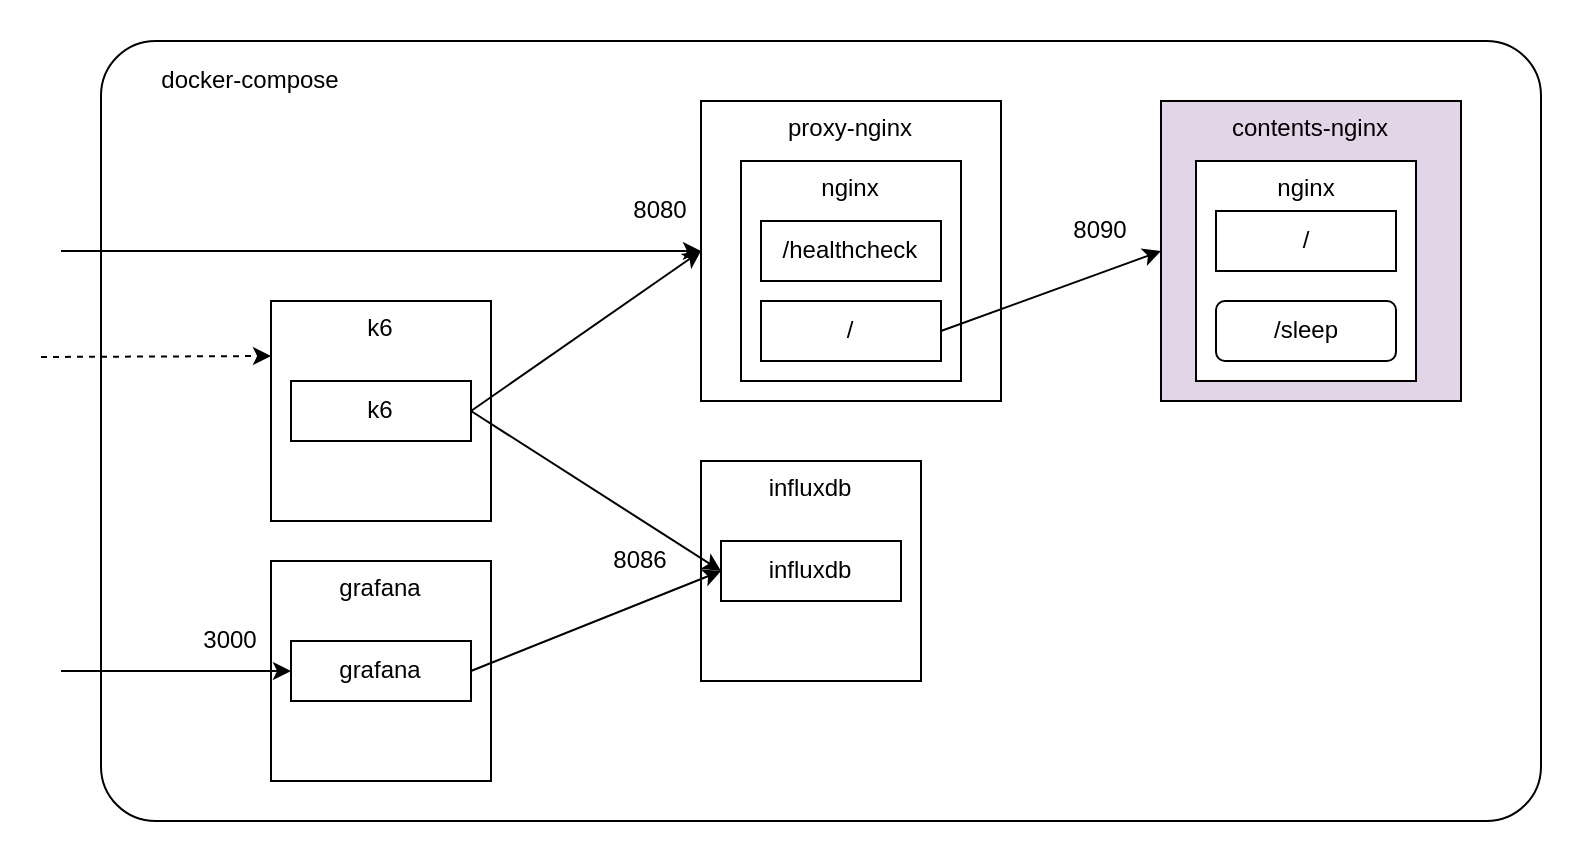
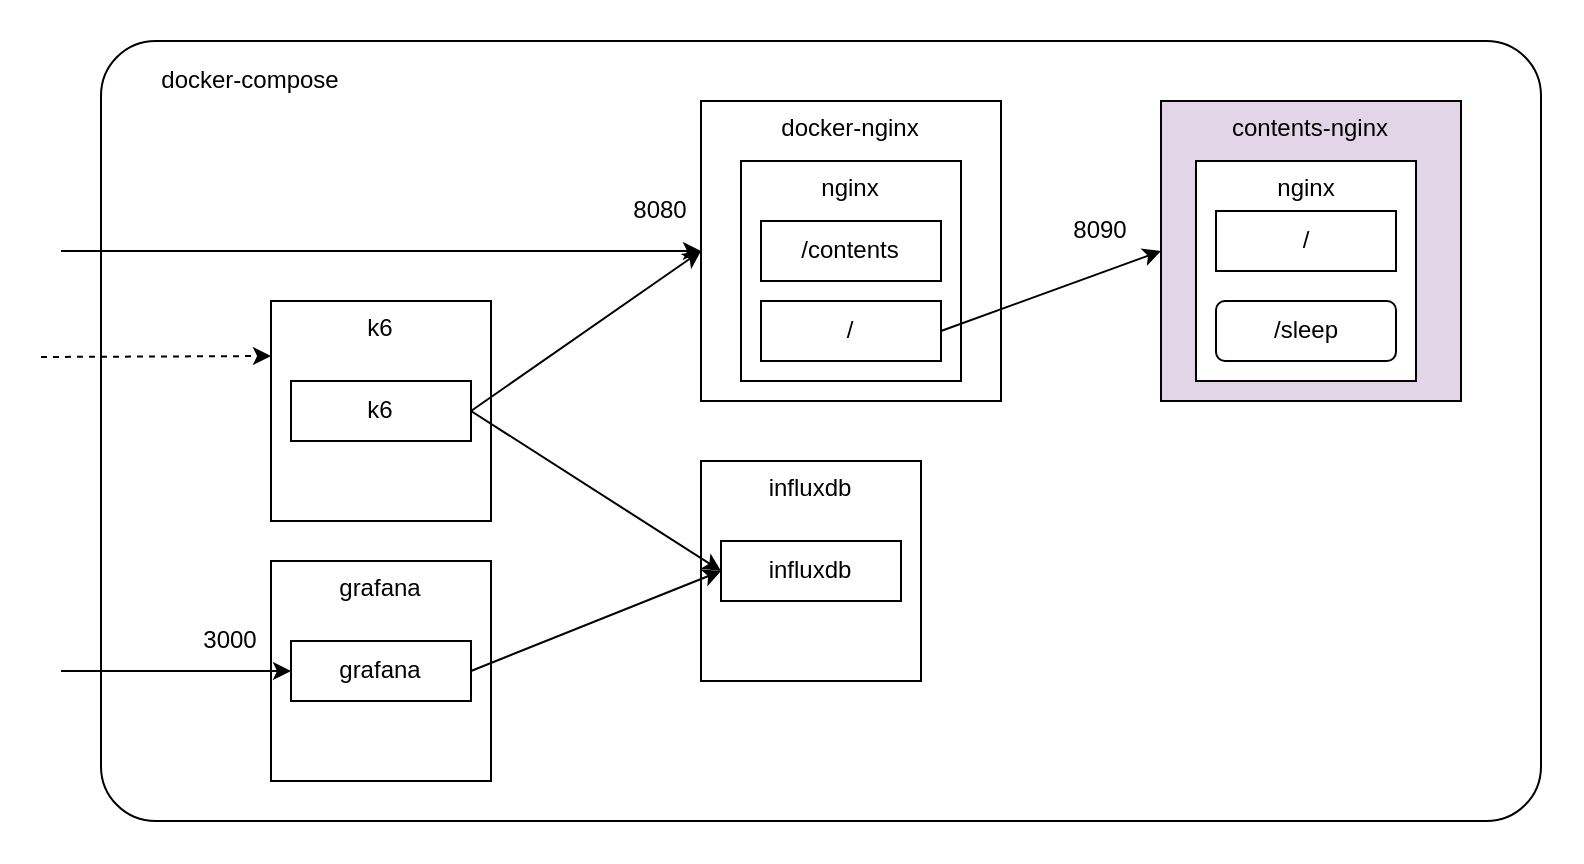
node "proxy-nginx": label "proxy-nginx" -> "docker-nginx"
node "/healthcheck": label "/healthcheck" -> "/contents"
node "8086": removed
